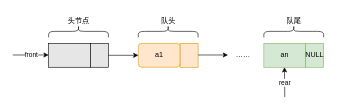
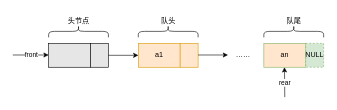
node "a1": shape rounded rectangle -> rectangle
node "an": fillcolor #d5e8d4 -> #ffe6cc
node "NULL": style solid -> dashed
